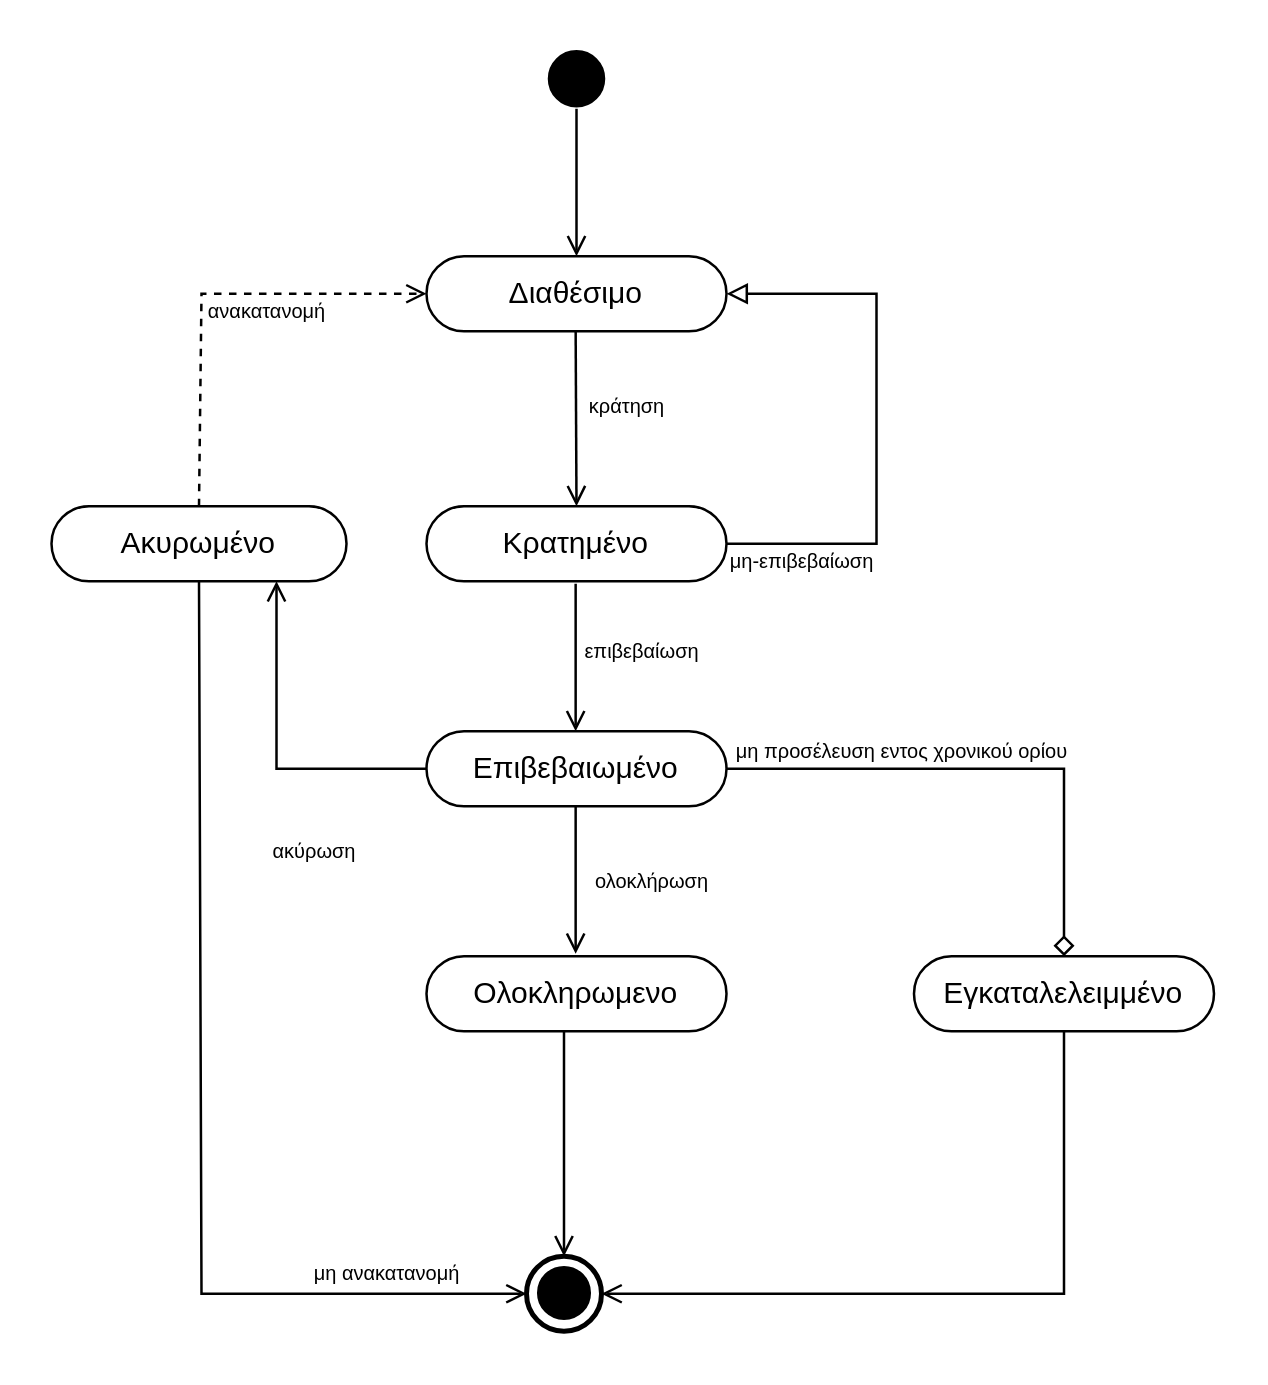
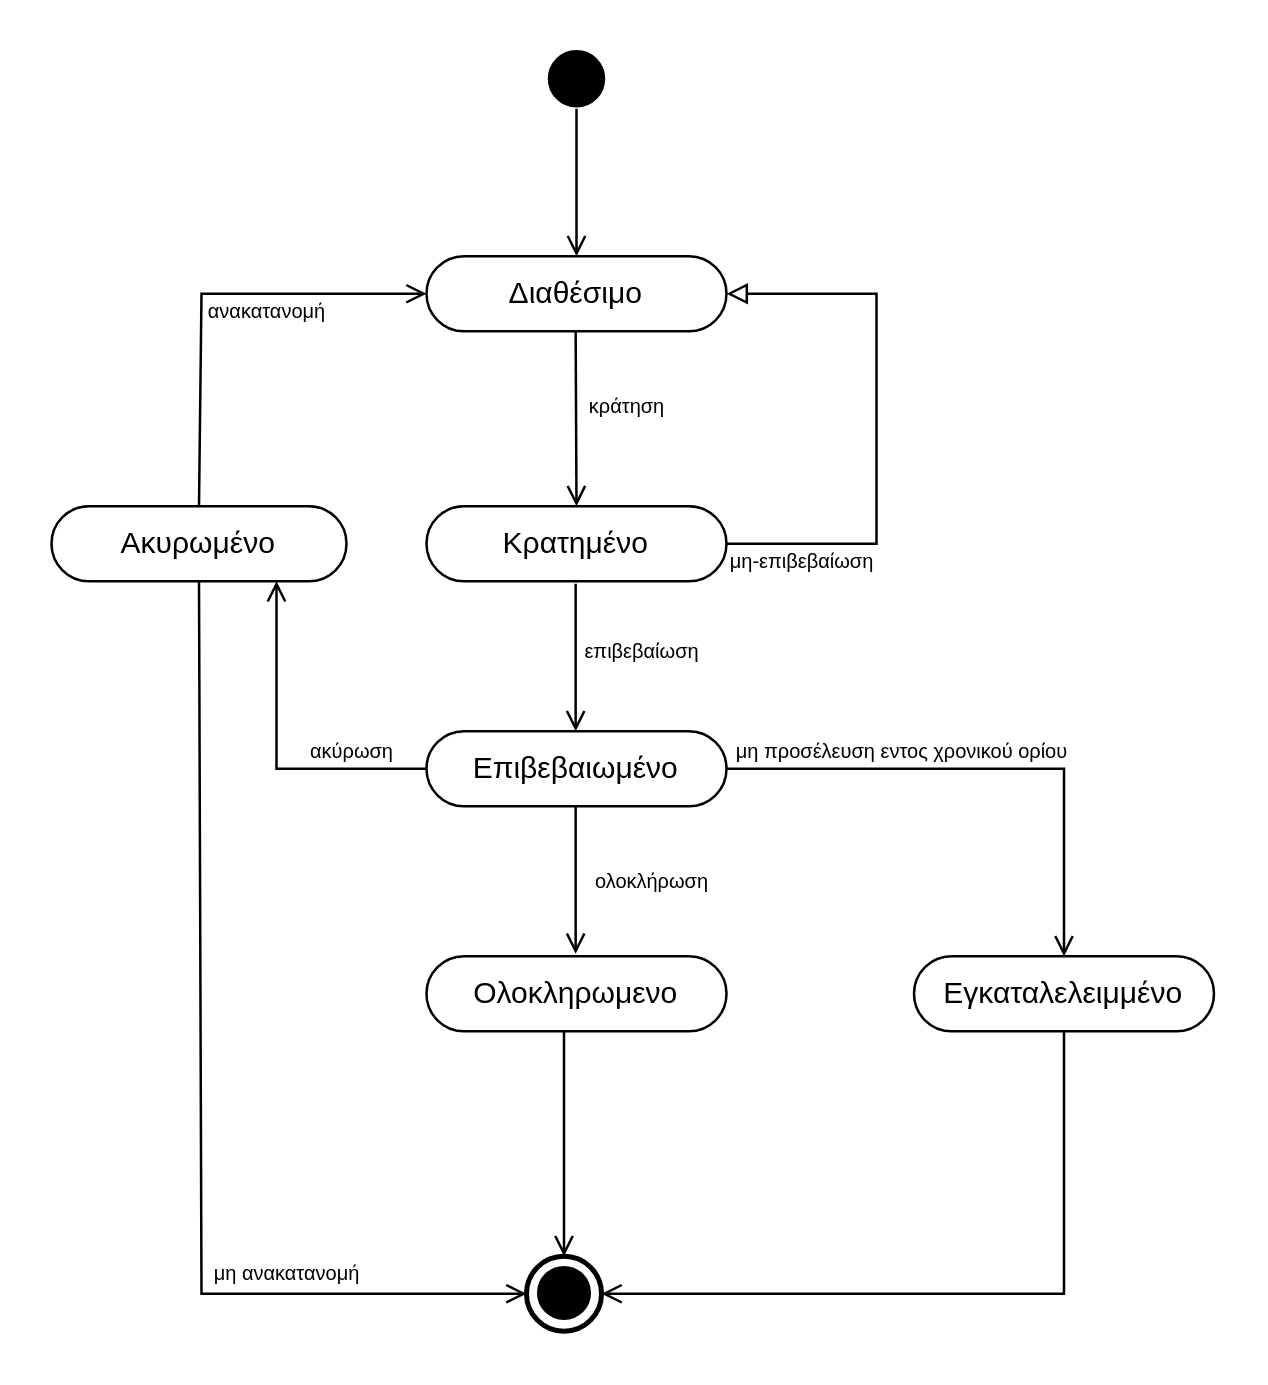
edge "Ακυρωμένο" -> "Διαθέσιμο": style dashed -> solid
node "ακύρωση": moved (314, 851) -> (351, 751)
edge "Επιβεβαιωμένο" -> "Εγκαταλελειμμένο": arrowhead diamond -> open
node "μη ανακατανομή": moved (386, 1274) -> (286, 1274)
